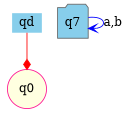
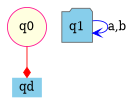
node "q7": label "q7" -> "q1"
edge "qd" -> "q0": reversed
